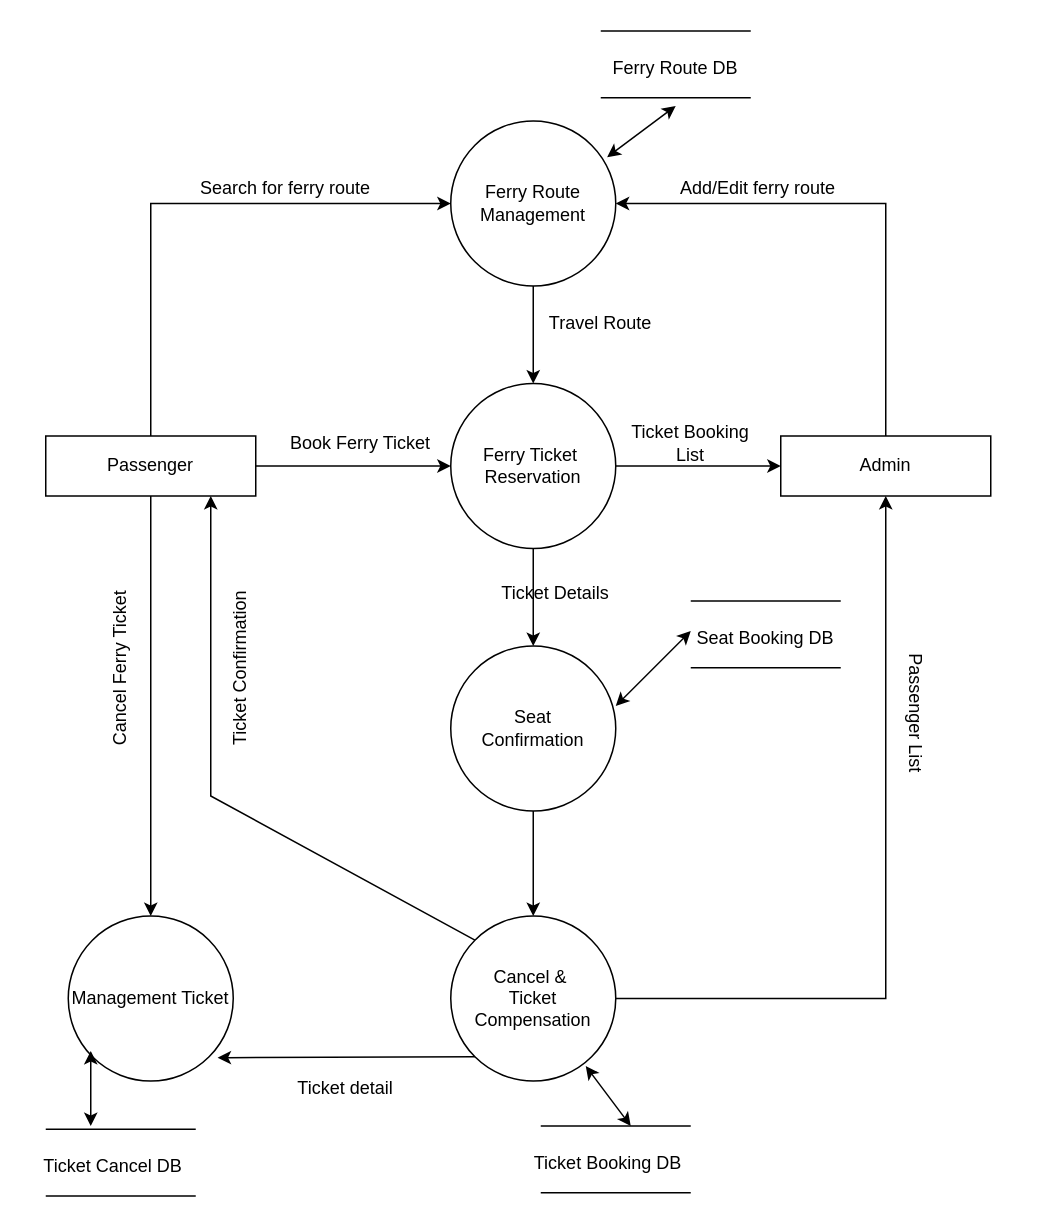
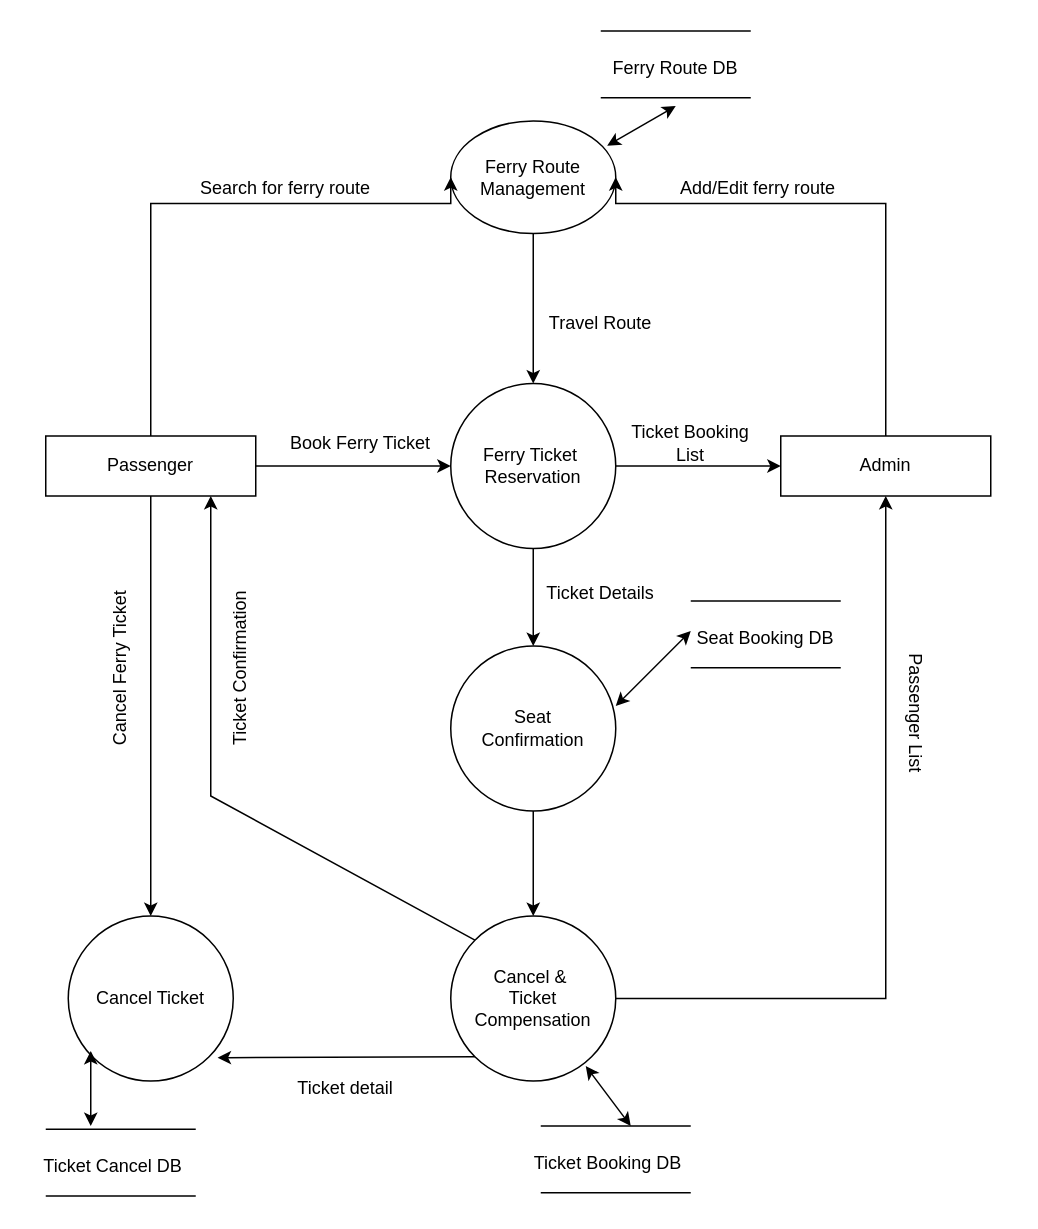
node "Ferry Route Management": size 165x165 -> 165x113
node "Ticket Details": moved (556, 593) -> (601, 593)
node "Management Ticket": label "Management Ticket" -> "Cancel Ticket"
